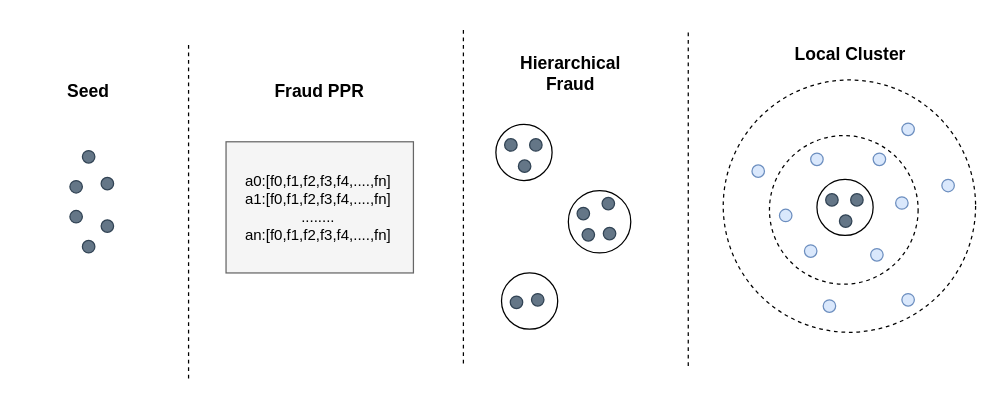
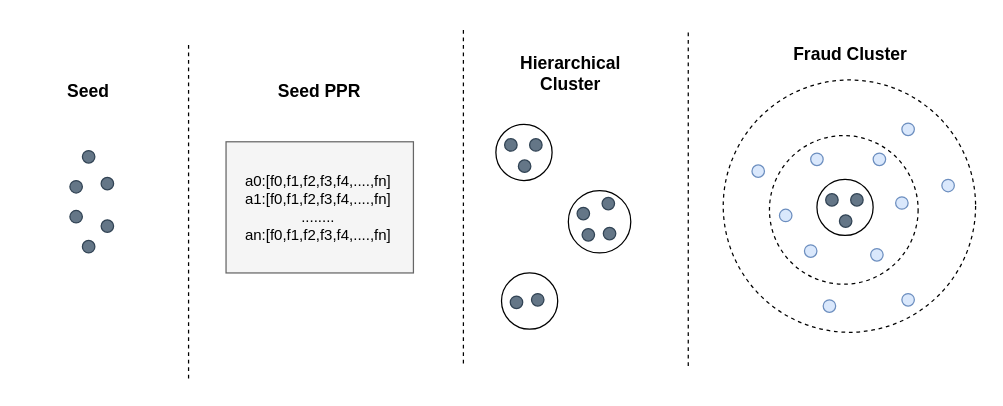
node "Local Cluster": label "Local Cluster" -> "Fraud Cluster"
node "Hierarchical Fraud": label "Hierarchical Fraud" -> "Hierarchical Cluster"
node "Fraud PPR": label "Fraud PPR" -> "Seed PPR"
